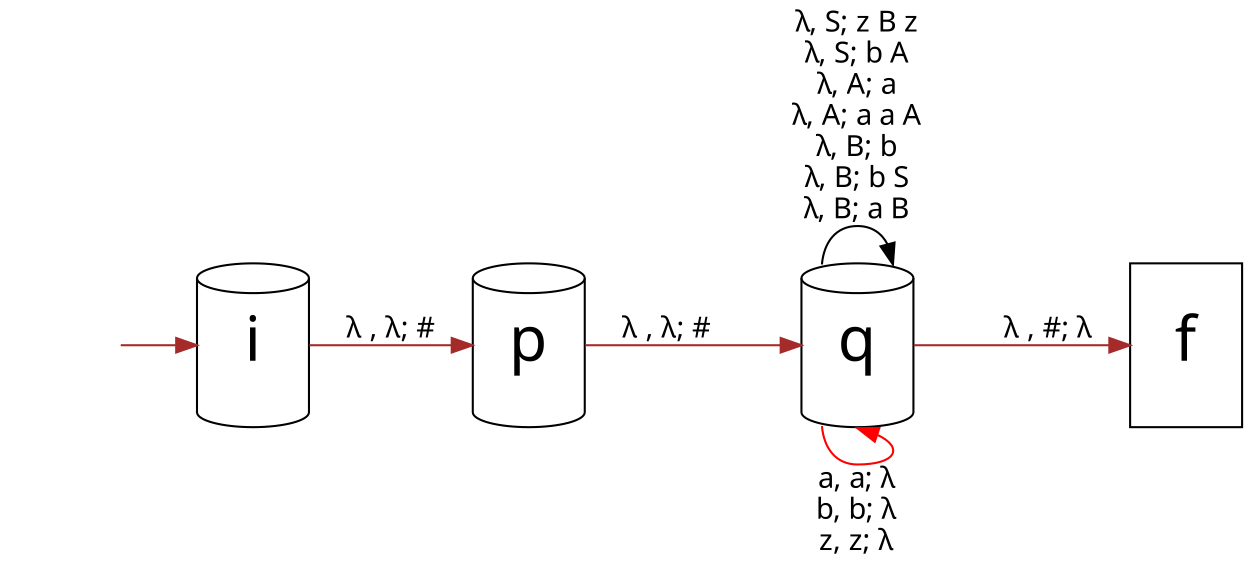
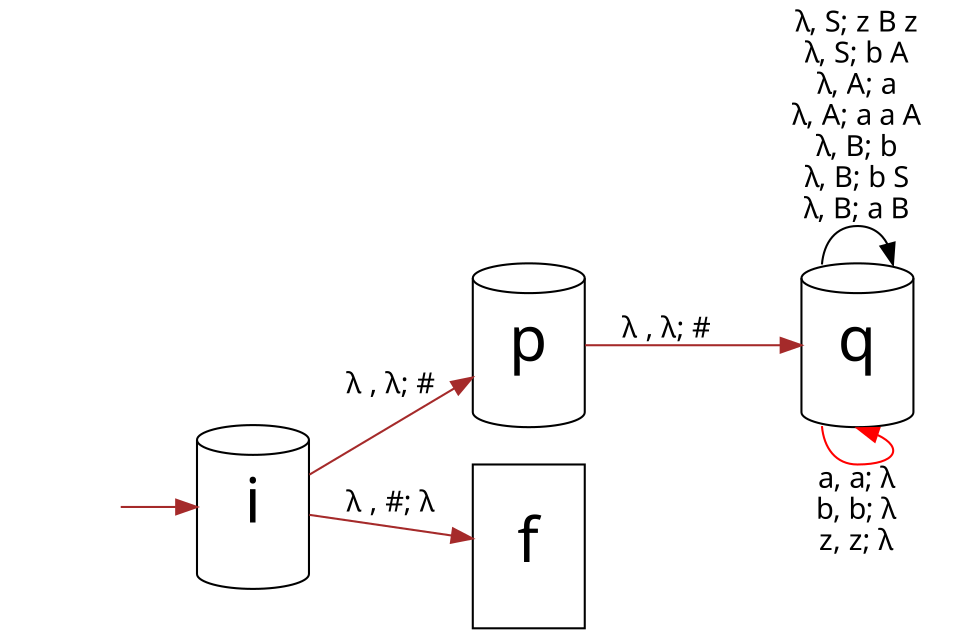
edge "q" -> "f": now "i" -> "f"
